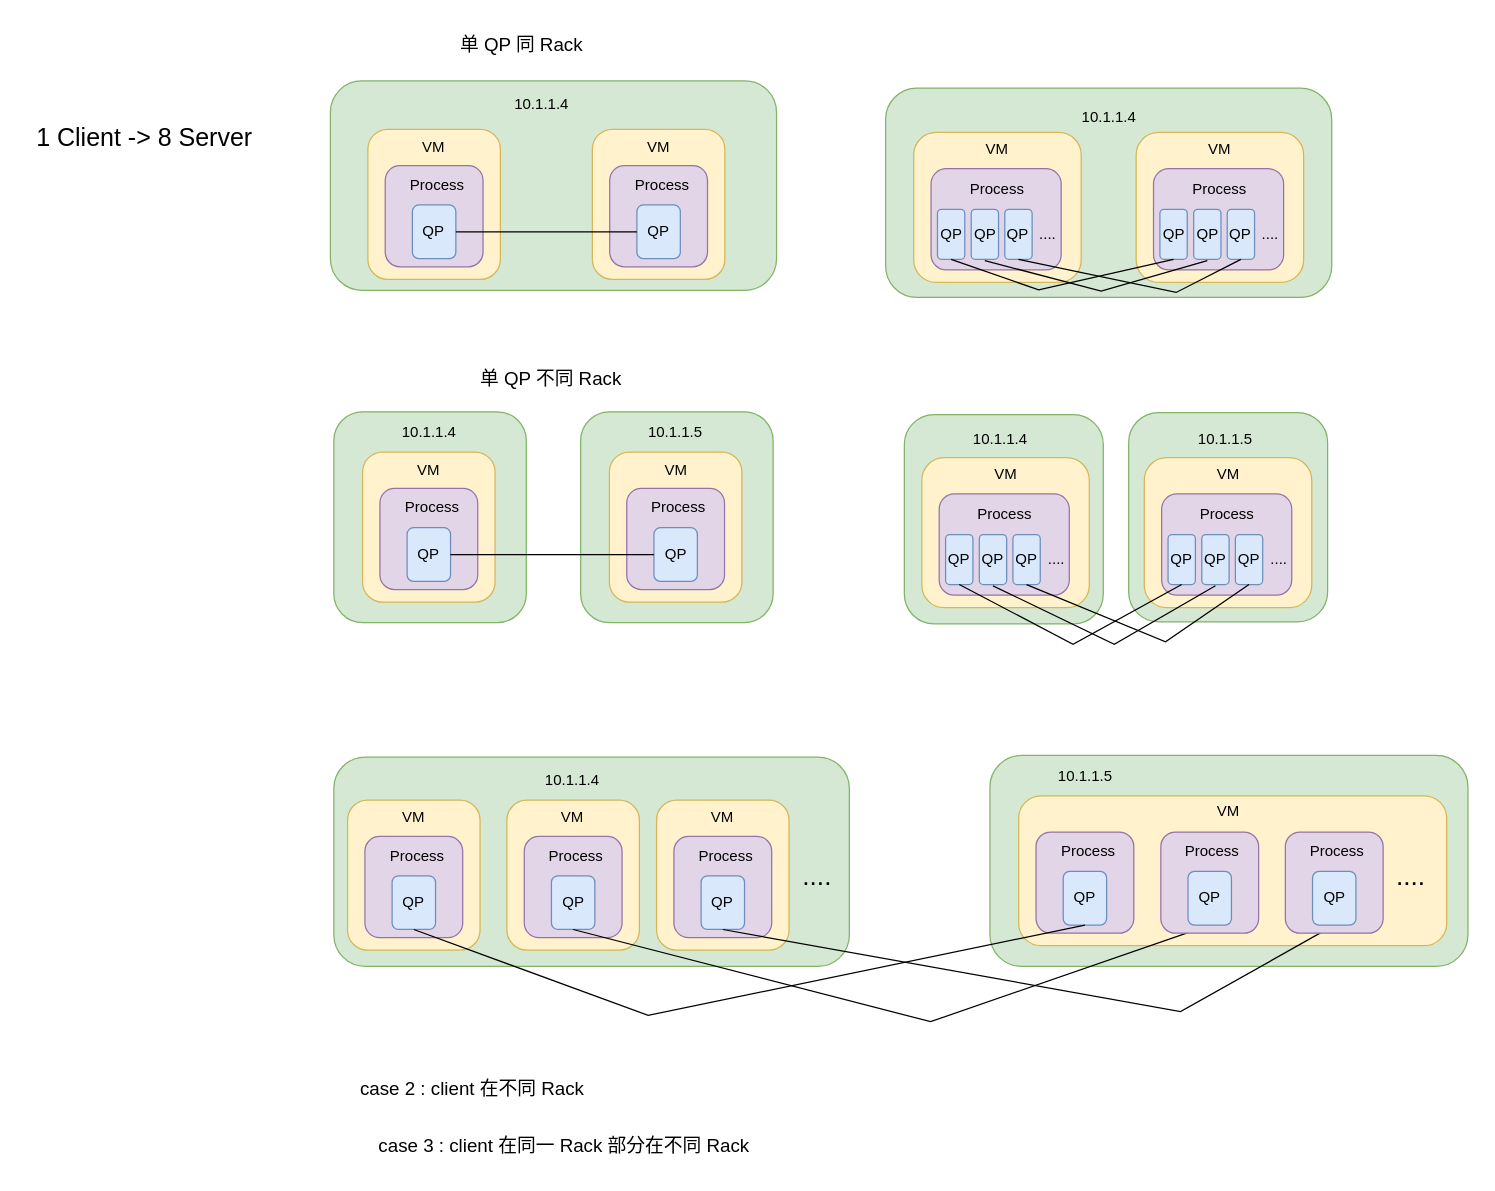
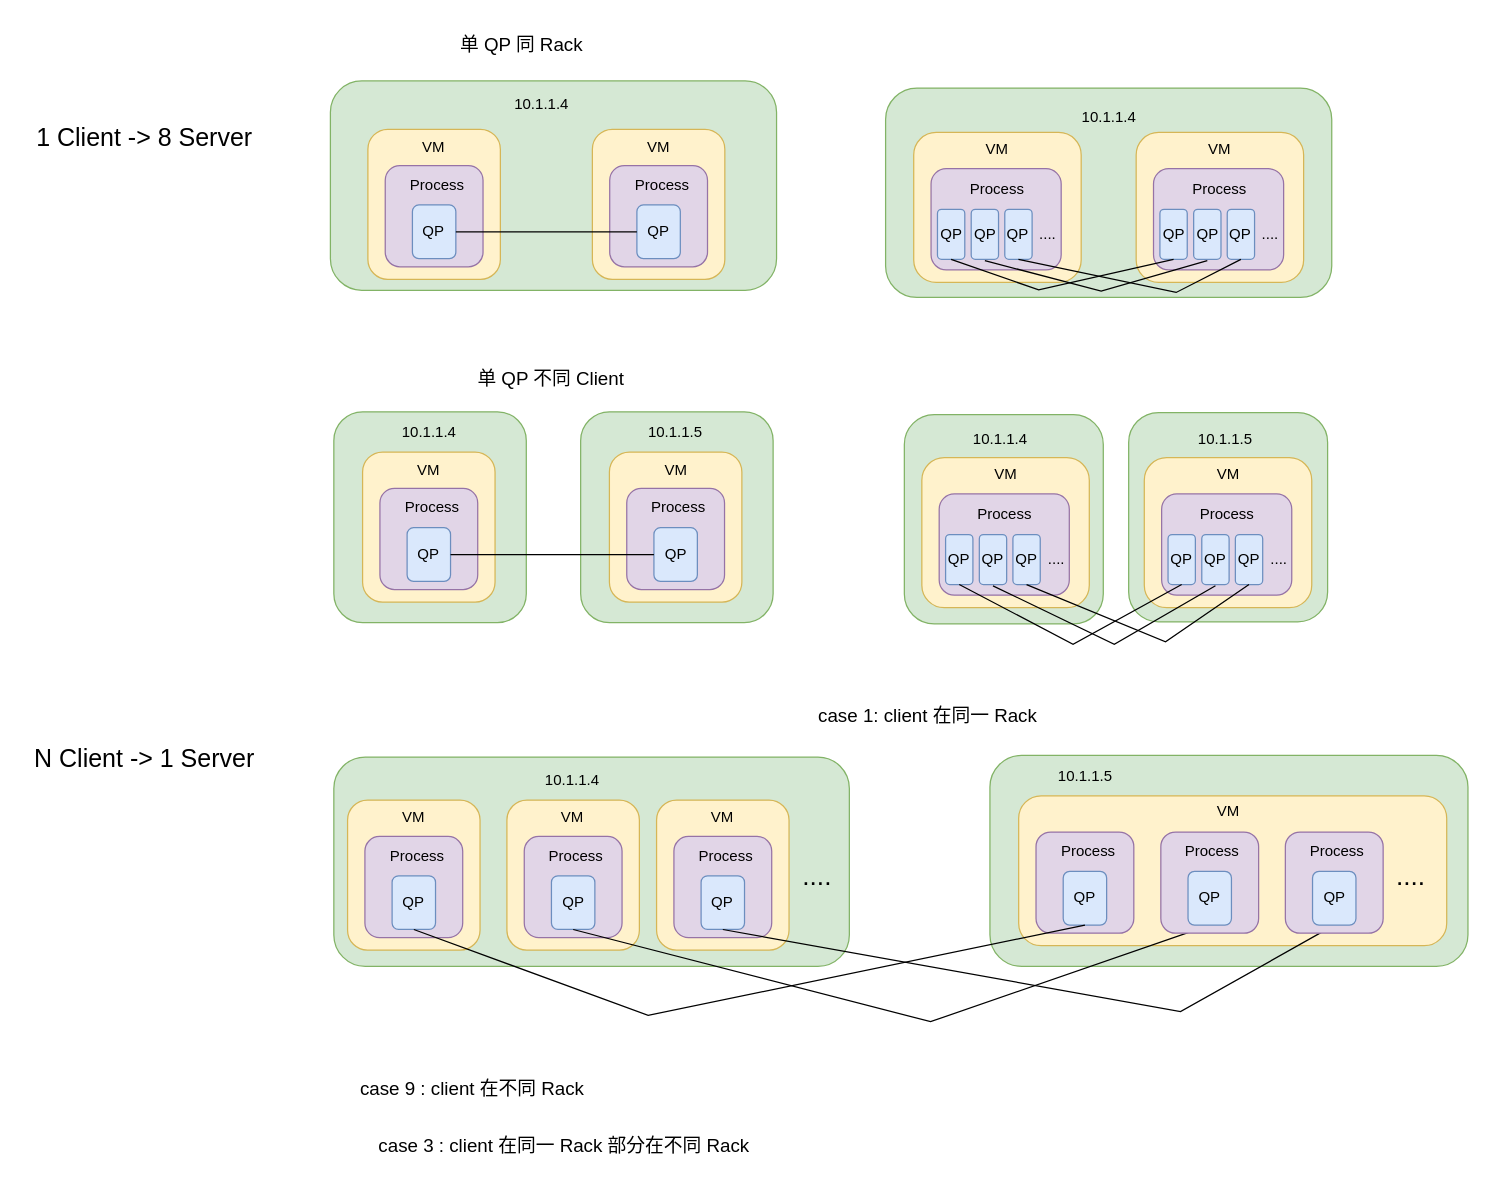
node "单 QP 不同 Rack": label "单 QP 不同 Rack" -> "单 QP 不同 Client"
node "case 1: client 在同一 Rack": added
node "N Client -> 1 Server": added
node "case 2 : client 在不同 Rack": label "case 2 : client 在不同 Rack" -> "case 9 : client 在不同 Rack"
